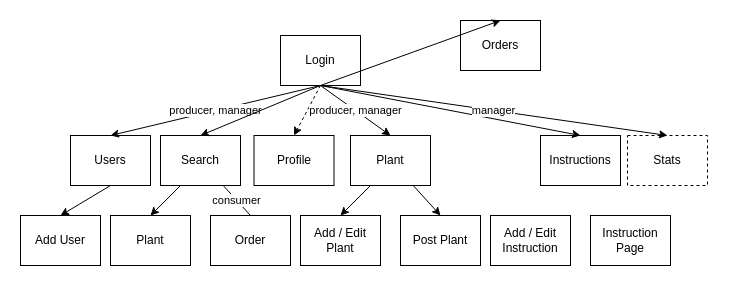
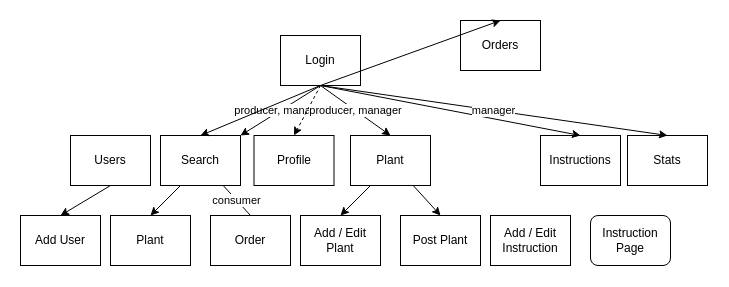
edge "Login" -> "Users": now "Login" -> "Search"
node "Stats": style dashed -> solid
node "Instruction Page": shape rectangle -> rounded rectangle
